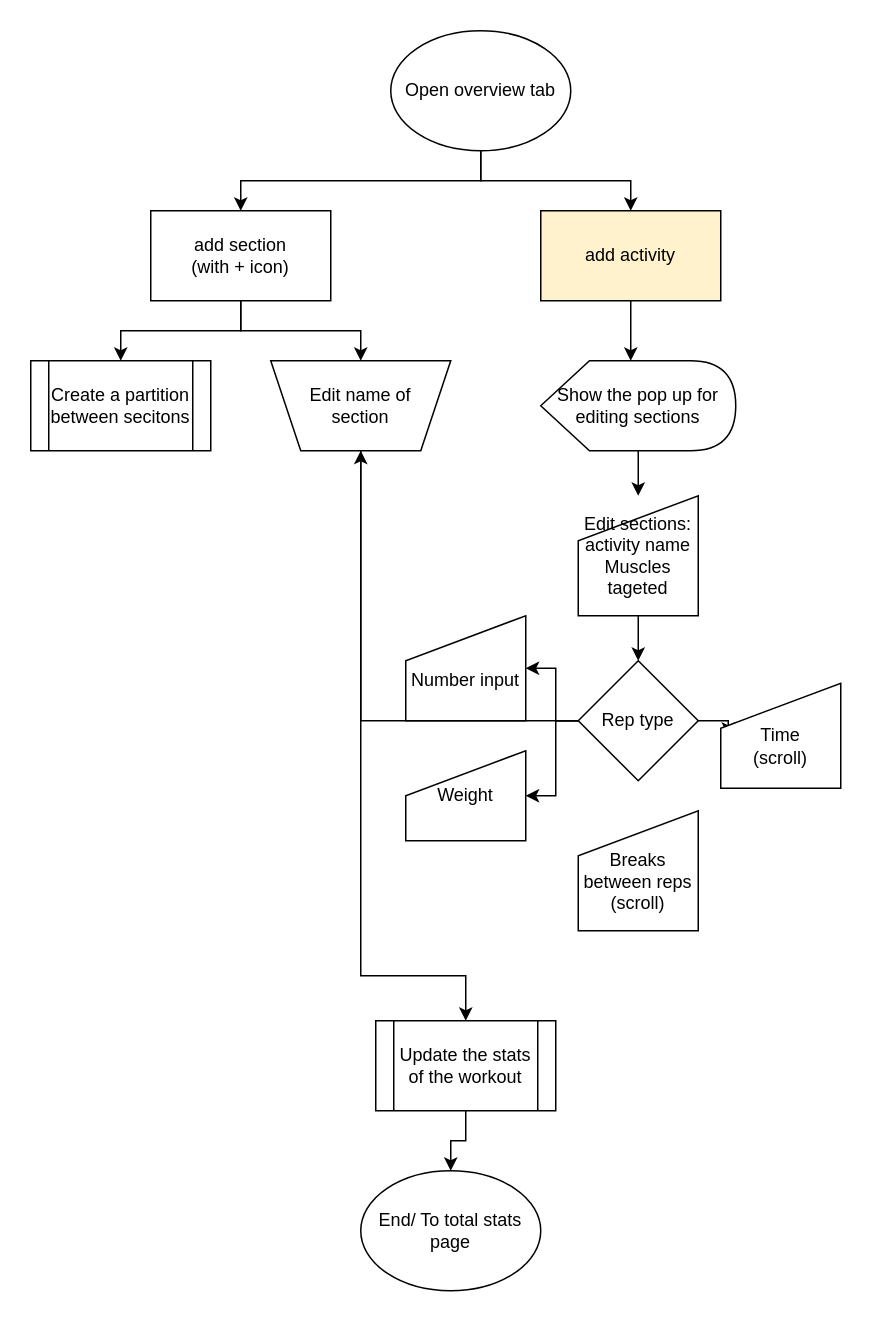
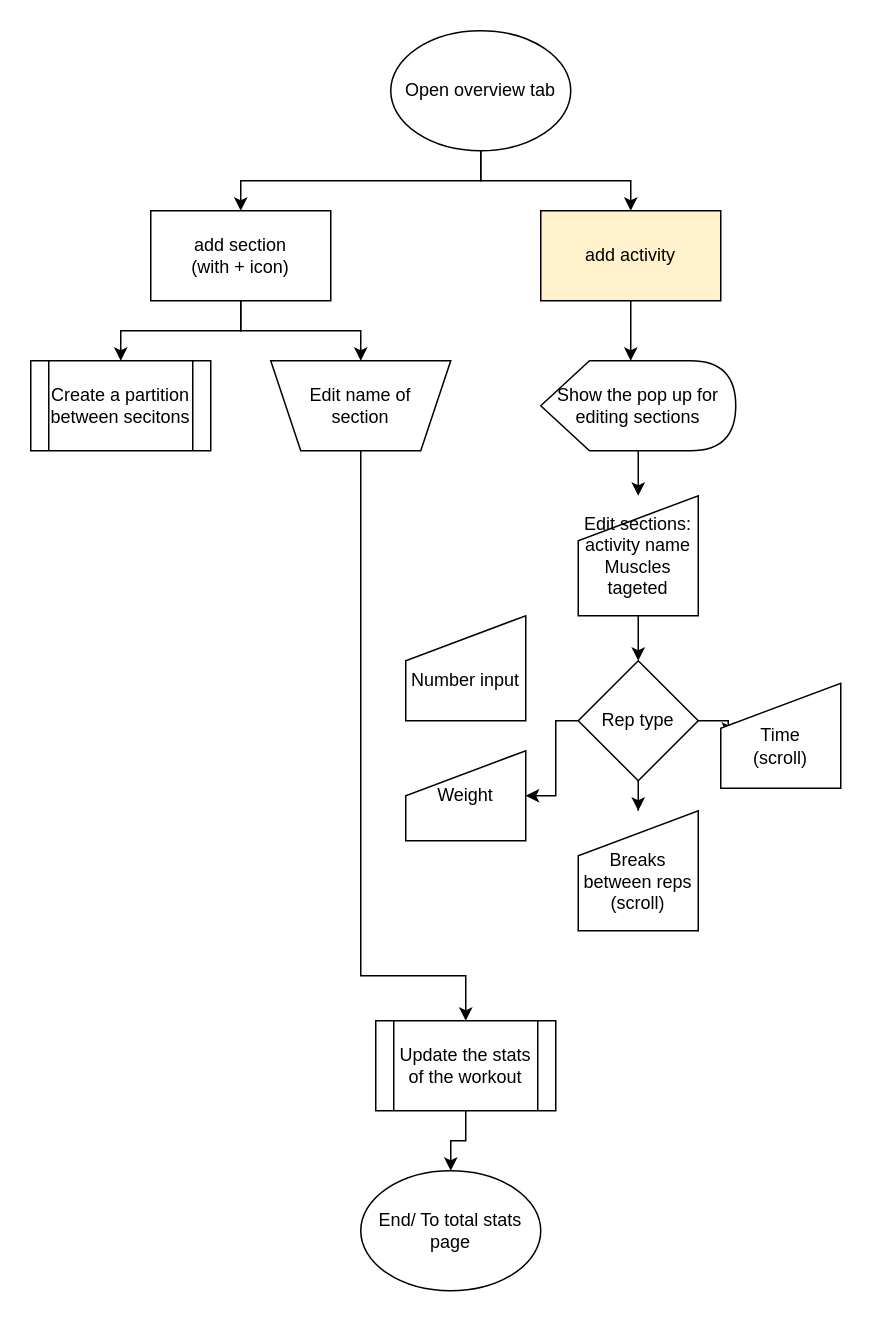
edge "Rep type" -> "Number input": removed
edge "Rep type" -> "Edit name of section": now "Rep type" -> "Breaks between reps (scroll)"
